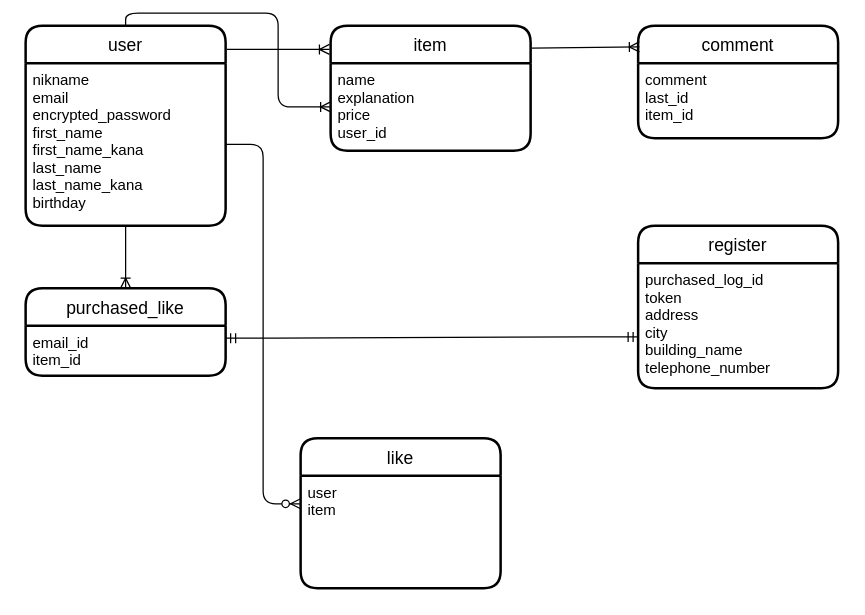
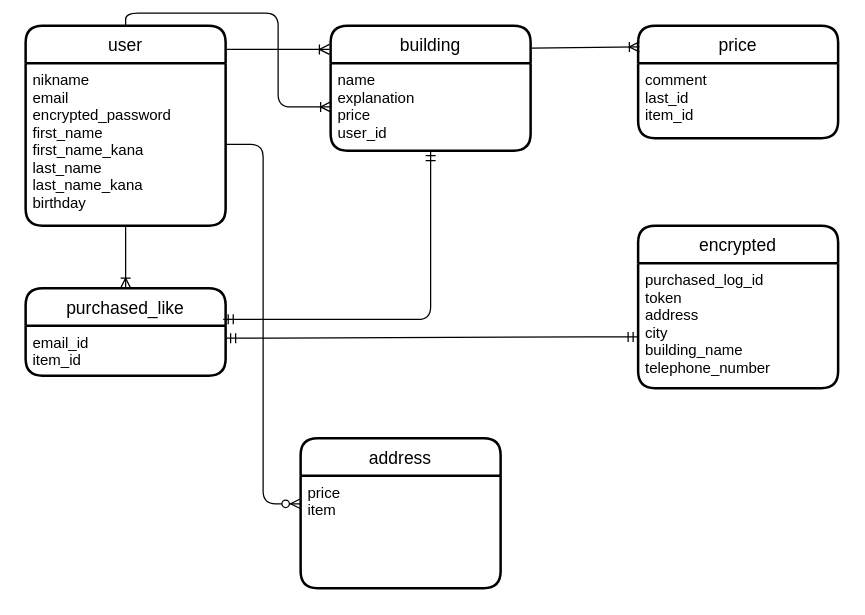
node "item": label "item" -> "building"
node "comment": label "comment" -> "price"
node "register": label "register" -> "encrypted"
edge "name explanation price user_id" -- "purchased_like": added
node "like": label "like" -> "address"
node "user item": label "user item" -> "price item"
